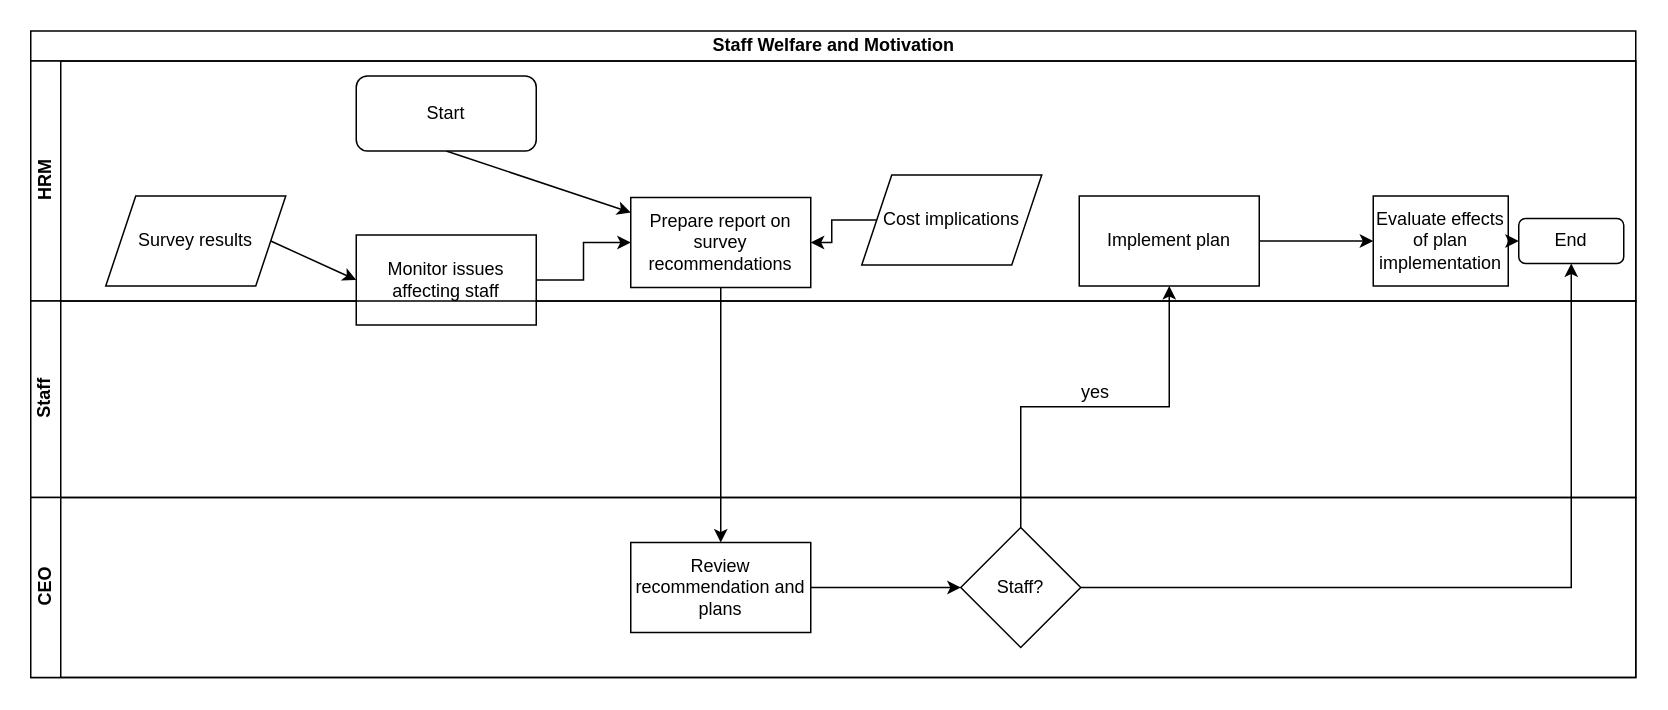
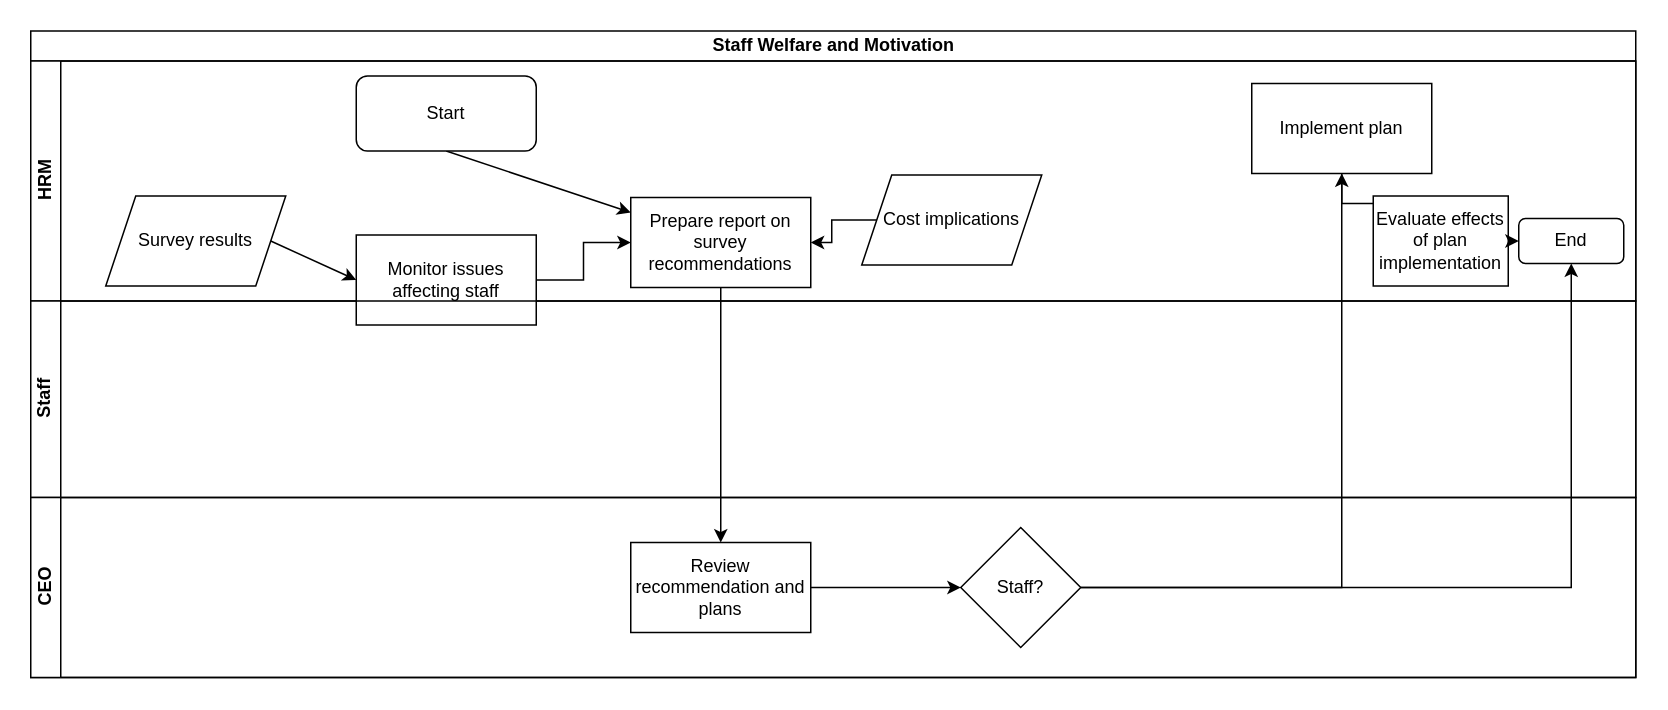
node "Implement plan": moved (1169, 241) -> (1342, 128)
node "yes": removed
